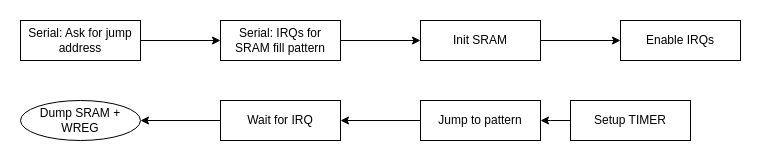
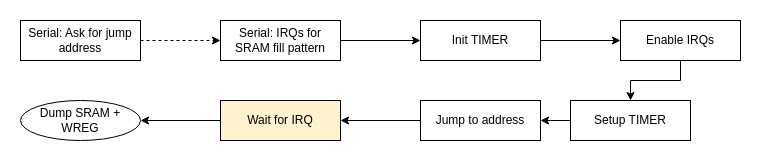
edge "Serial: Ask for jump address" -> "Serial: IRQs for SRAM fill pattern": style solid -> dashed
node "Init SRAM": label "Init SRAM" -> "Init TIMER"
edge "Enable IRQs" -> "Setup TIMER": added
node "Wait for IRQ": fillcolor #ffffff -> #fff2cc
node "Jump to pattern": label "Jump to pattern" -> "Jump to address"
